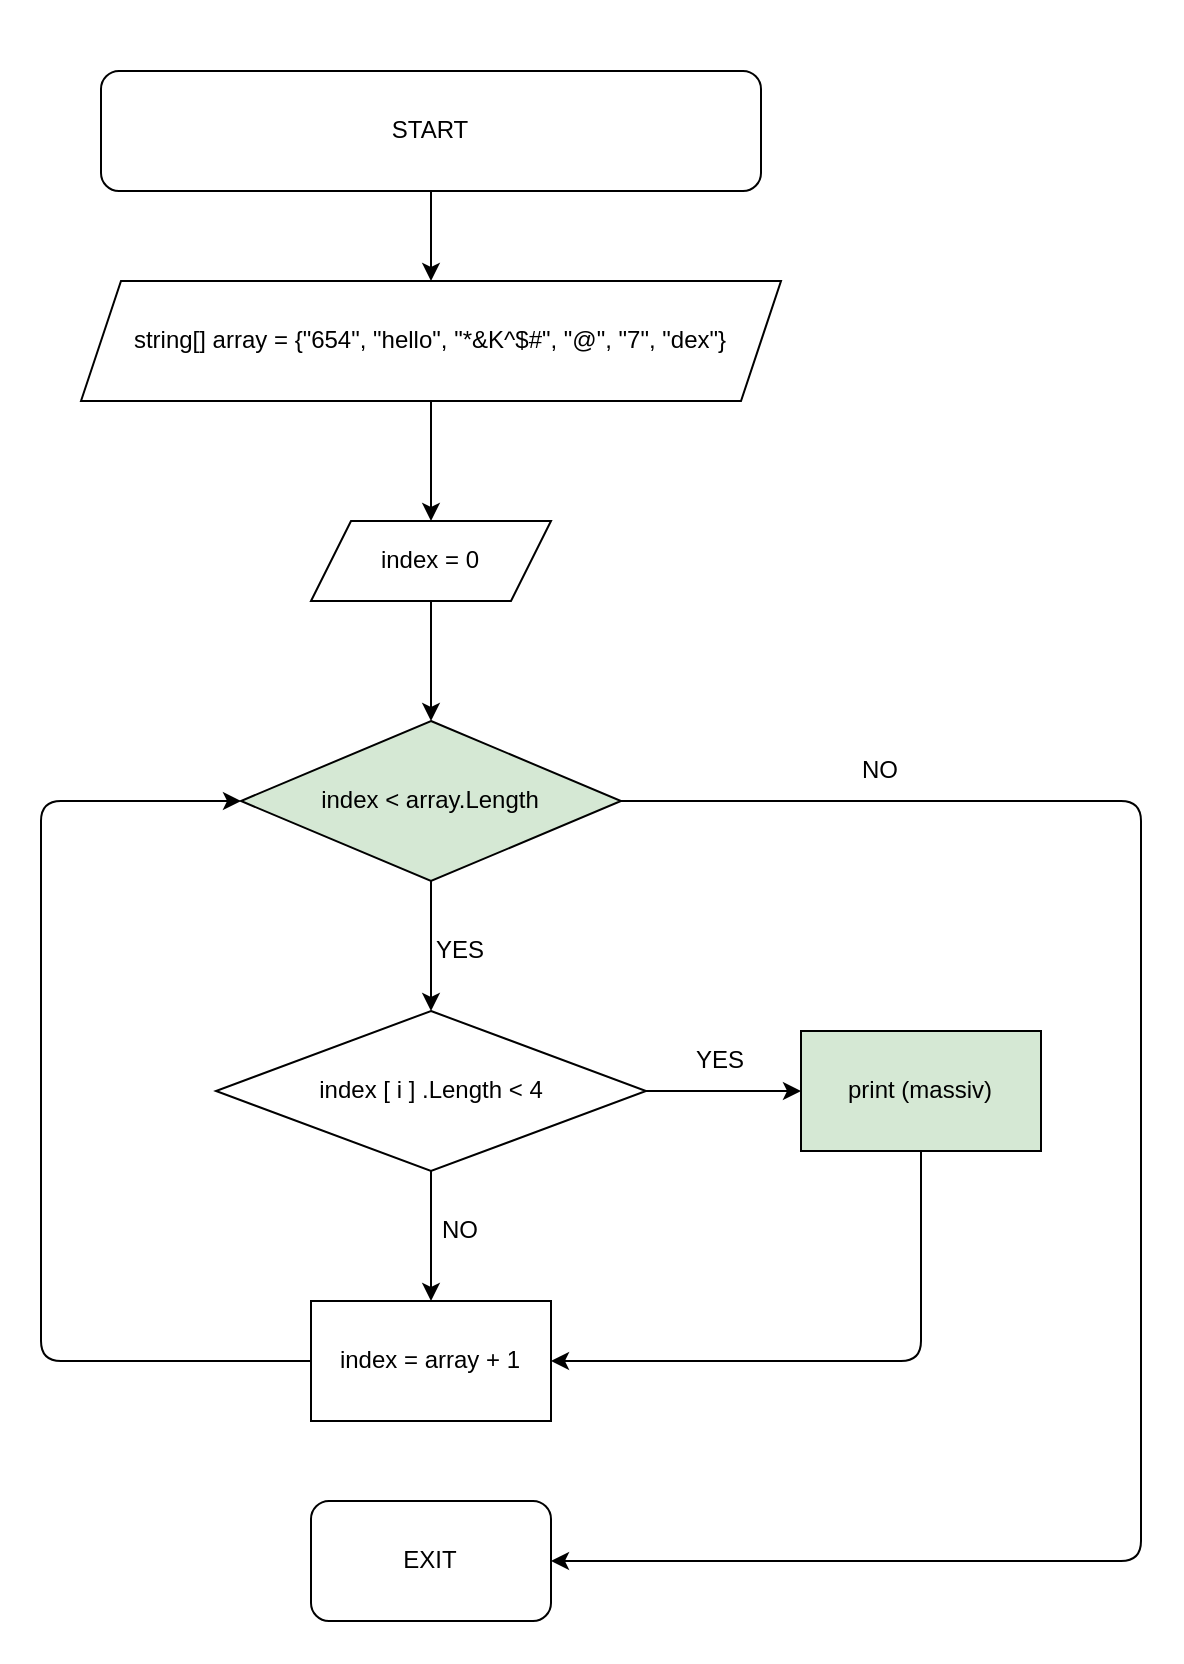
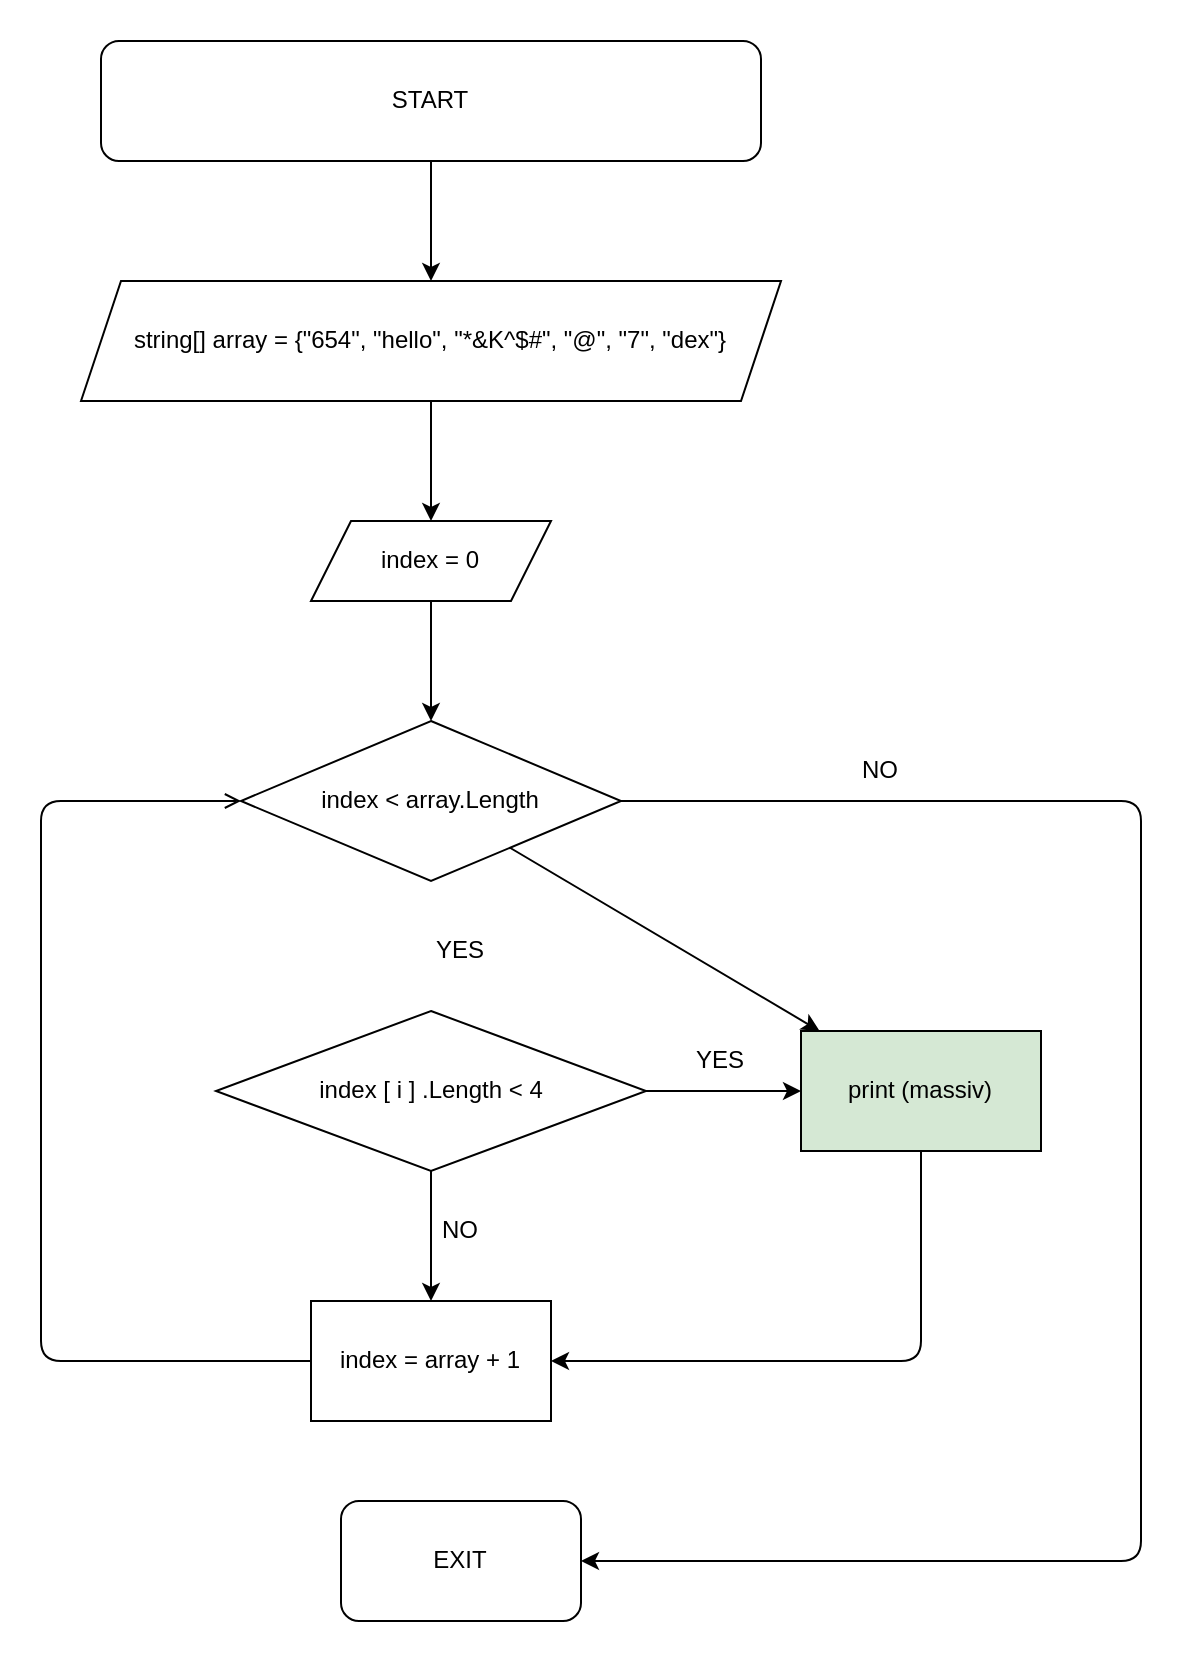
node "START": moved (431, 131) -> (431, 101)
edge "index = array + 1" -> "index < array.Length": arrowhead classic -> open
node "index < array.Length": fillcolor #d5e8d4 -> #ffffff
edge "index < array.Length" -> "index [ i ] .Length < 4": now "index < array.Length" -> "print (massiv)"
node "EXIT": moved (431, 1561) -> (461, 1561)
